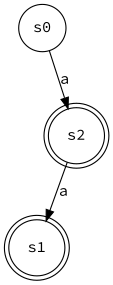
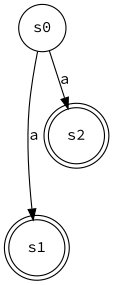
edge "s2" -> "s1": now "s0" -> "s1"
